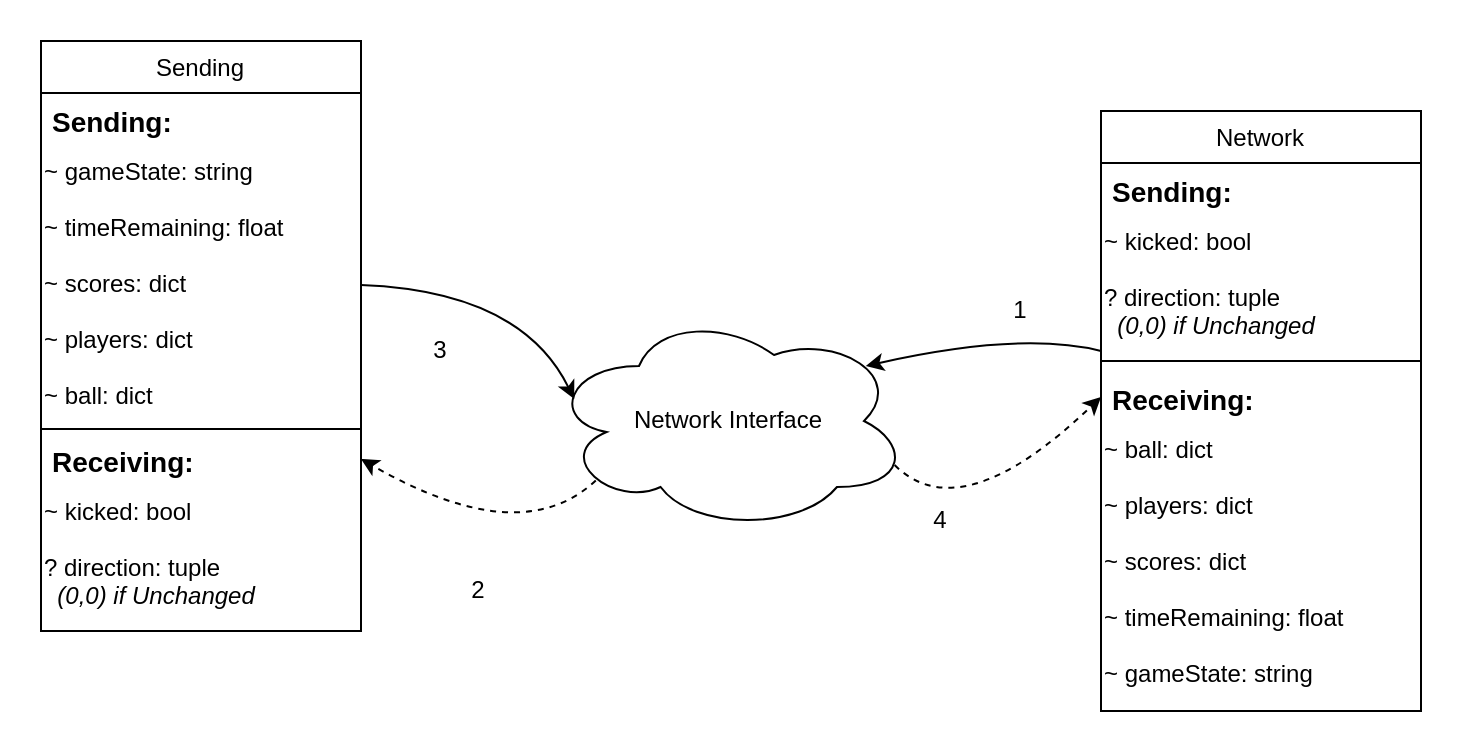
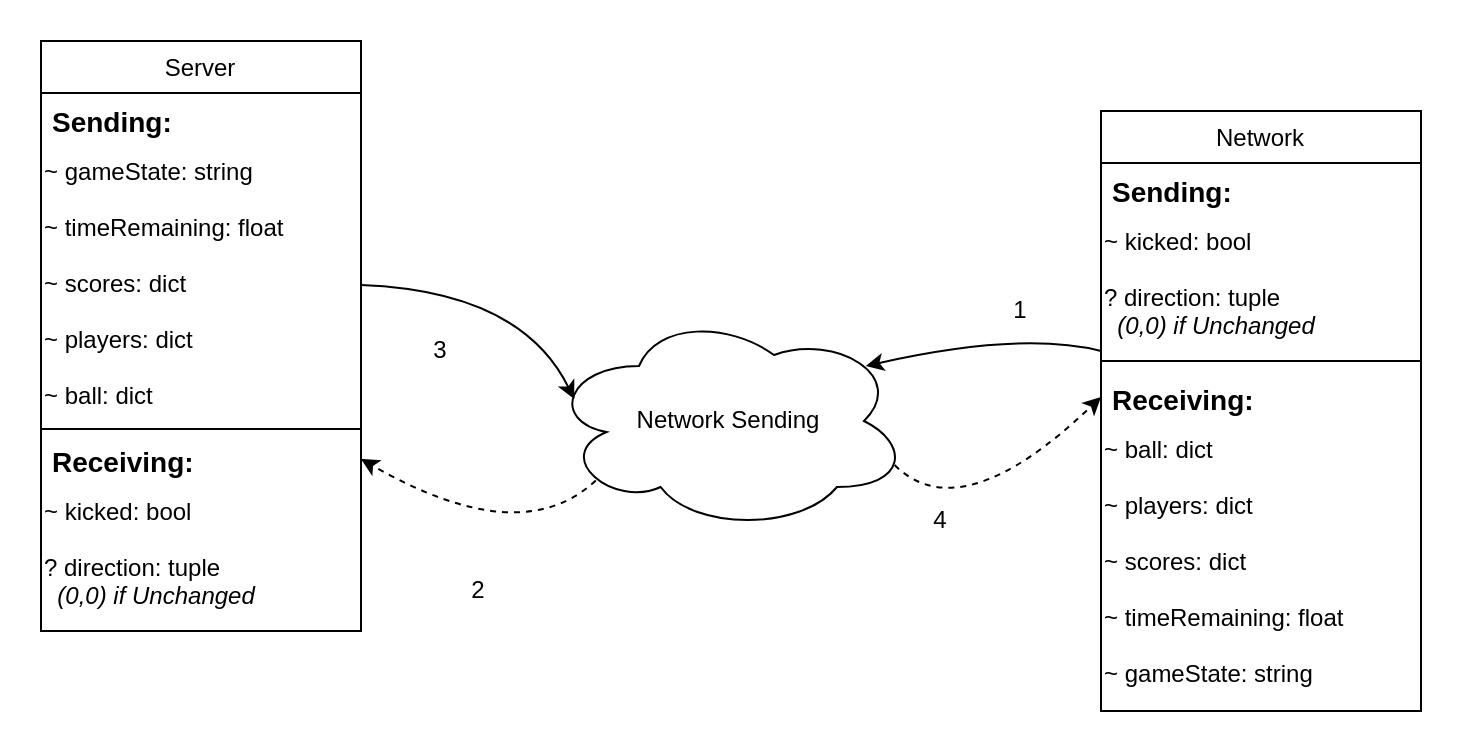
node "Sending": label "Sending" -> "Server"
node "Network Interface": label "Network Interface" -> "Network Sending"
